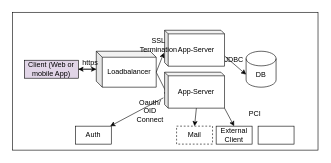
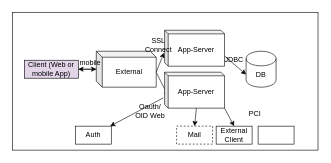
node "SSL Termination": label "SSL Termination" -> "SSL Connect"
node "https": label "https" -> "mobile"
node "Loadbalancer": label "Loadbalancer" -> "External"
node "Oauth/ OID Connect": label "Oauth/ OID Connect" -> "Oauth/ OID Web"
